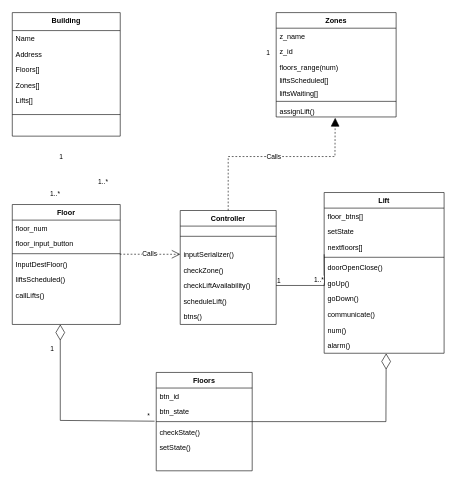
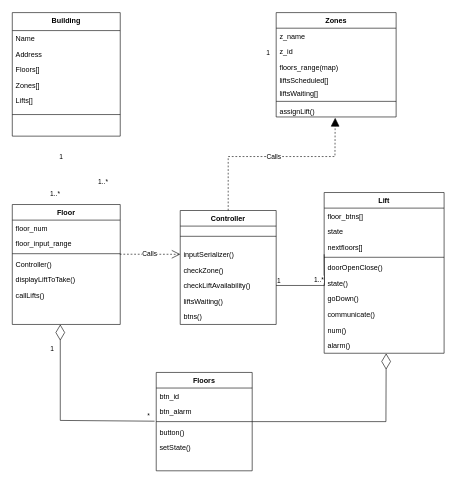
node "floors_range(num)": label "floors_range(num)" -> "floors_range(map)"
node "setState": label "setState" -> "state"
node "floor_input_button": label "floor_input_button" -> "floor_input_range"
node "InputDestFloor()": label "InputDestFloor()" -> "Controller()"
node "liftsScheduled()": label "liftsScheduled()" -> "displayLiftToTake()"
node "goUp()": label "goUp()" -> "state()"
node "scheduleLift()": label "scheduleLift()" -> "liftsWaiting()"
node "btn_state": label "btn_state" -> "btn_alarm"
node "checkState()": label "checkState()" -> "button()"
